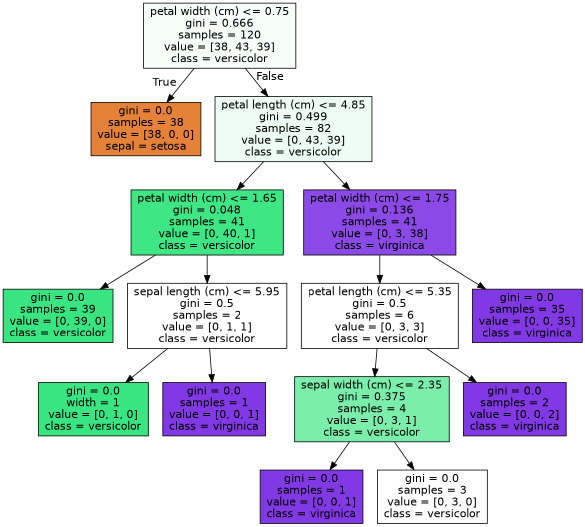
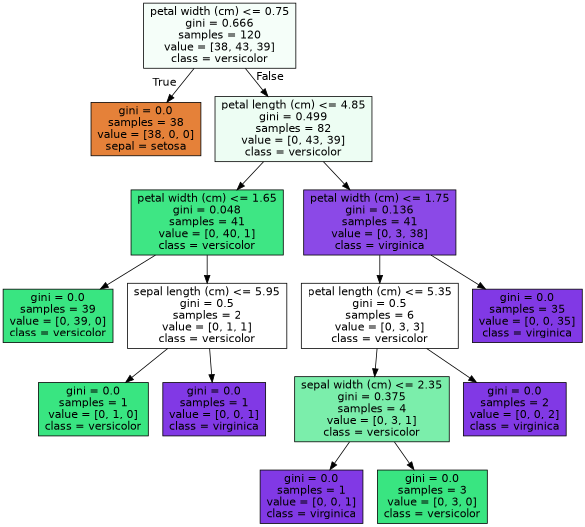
node "gini = 0.0 width = 1 value = [0, 1, 0] class = versicolor": label "gini = 0.0 width = 1 value = [0, 1, 0] class = versicolor" -> "gini = 0.0 samples = 1 value = [0, 1, 0] class = versicolor"
node "gini = 0.0 samples = 3 value = [0, 3, 0] class = versicolor": fillcolor #ffffff -> #39e581
